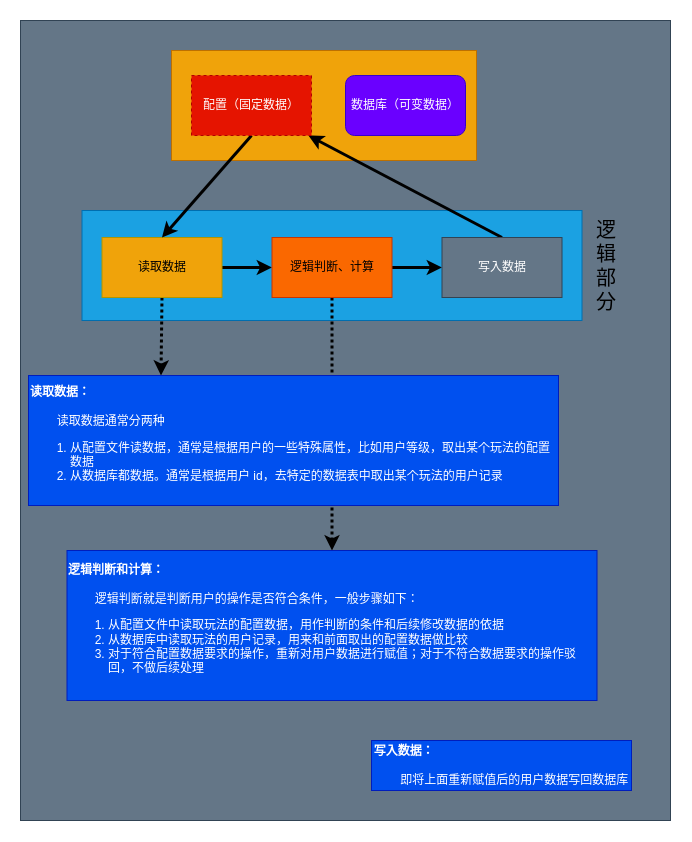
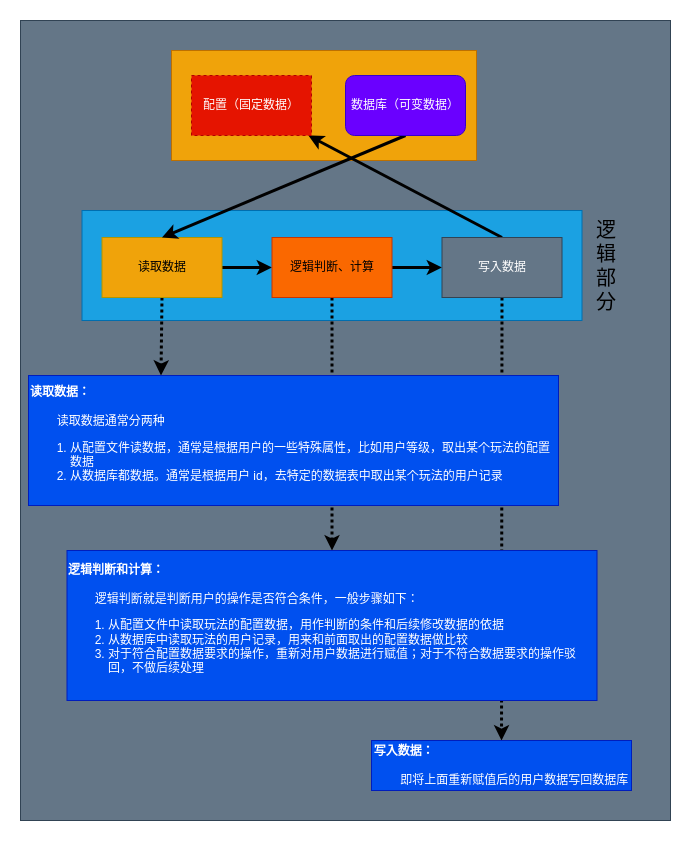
edge "配置（固定数据）" -> "读取数据": removed
edge "数据库（可变数据）" -> "读取数据": added
edge "写入数据" -> "写入数据： 即将上面重新赋值后的用户数据写回数据库": added
